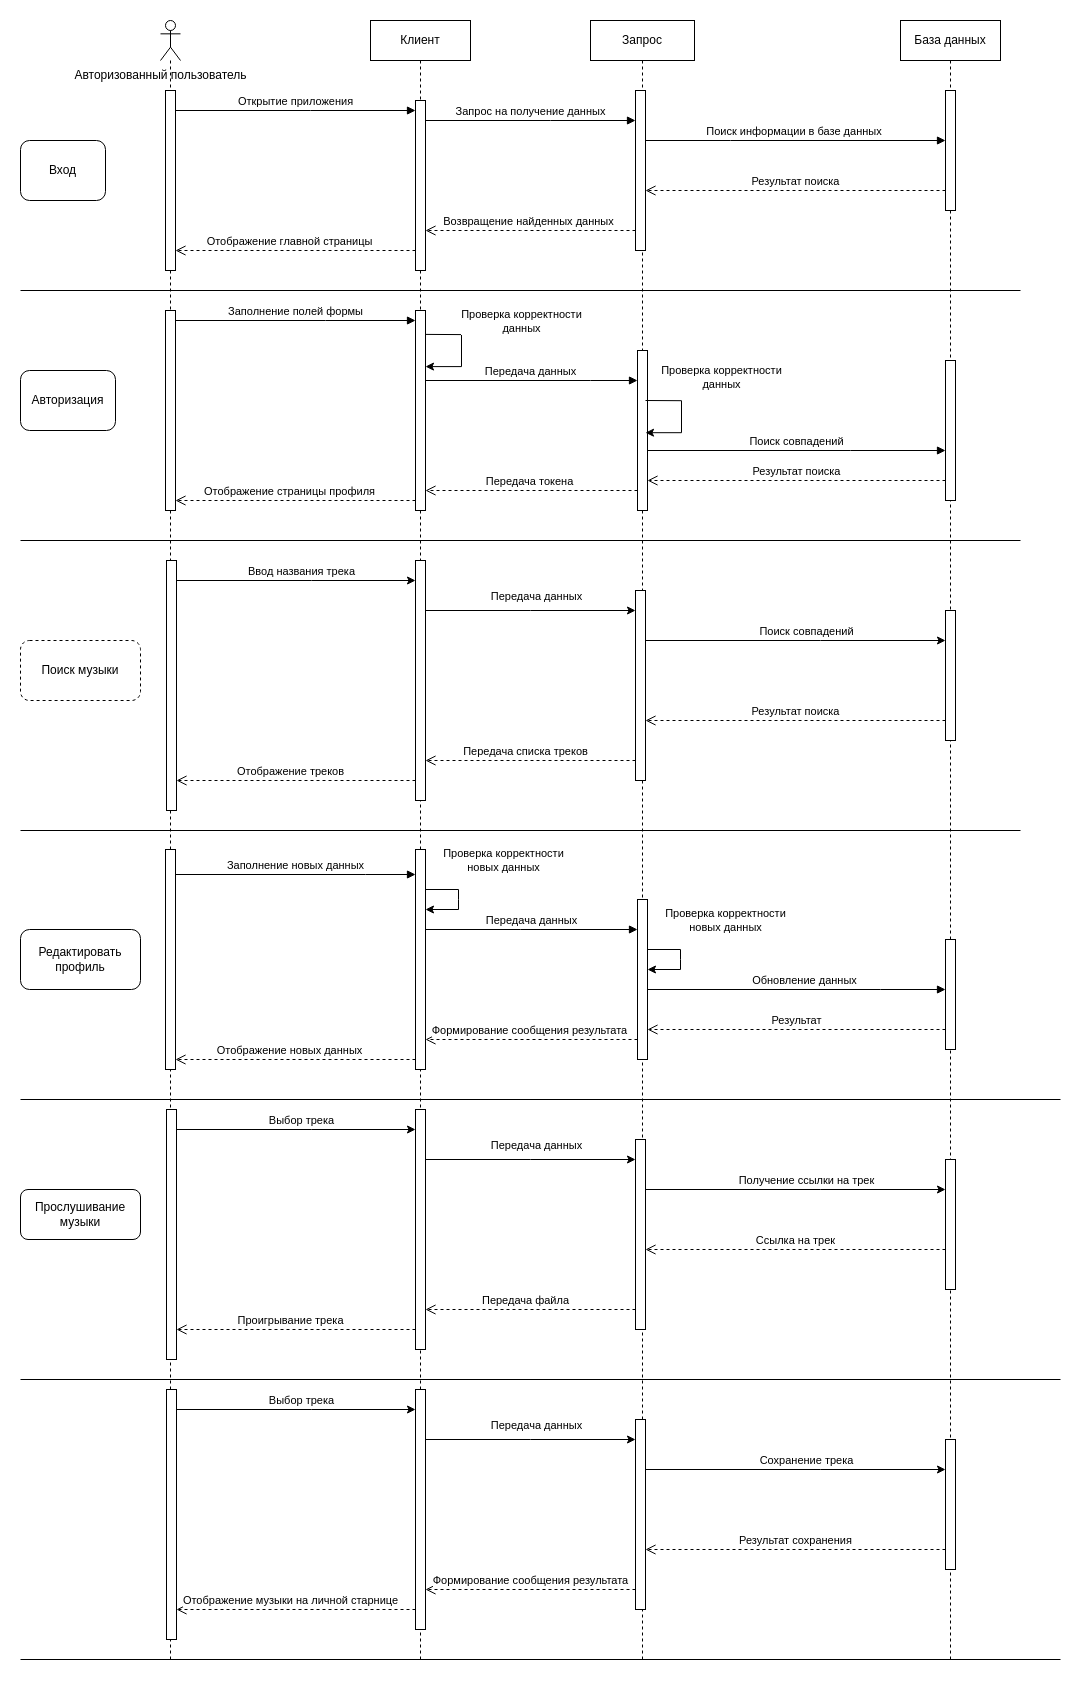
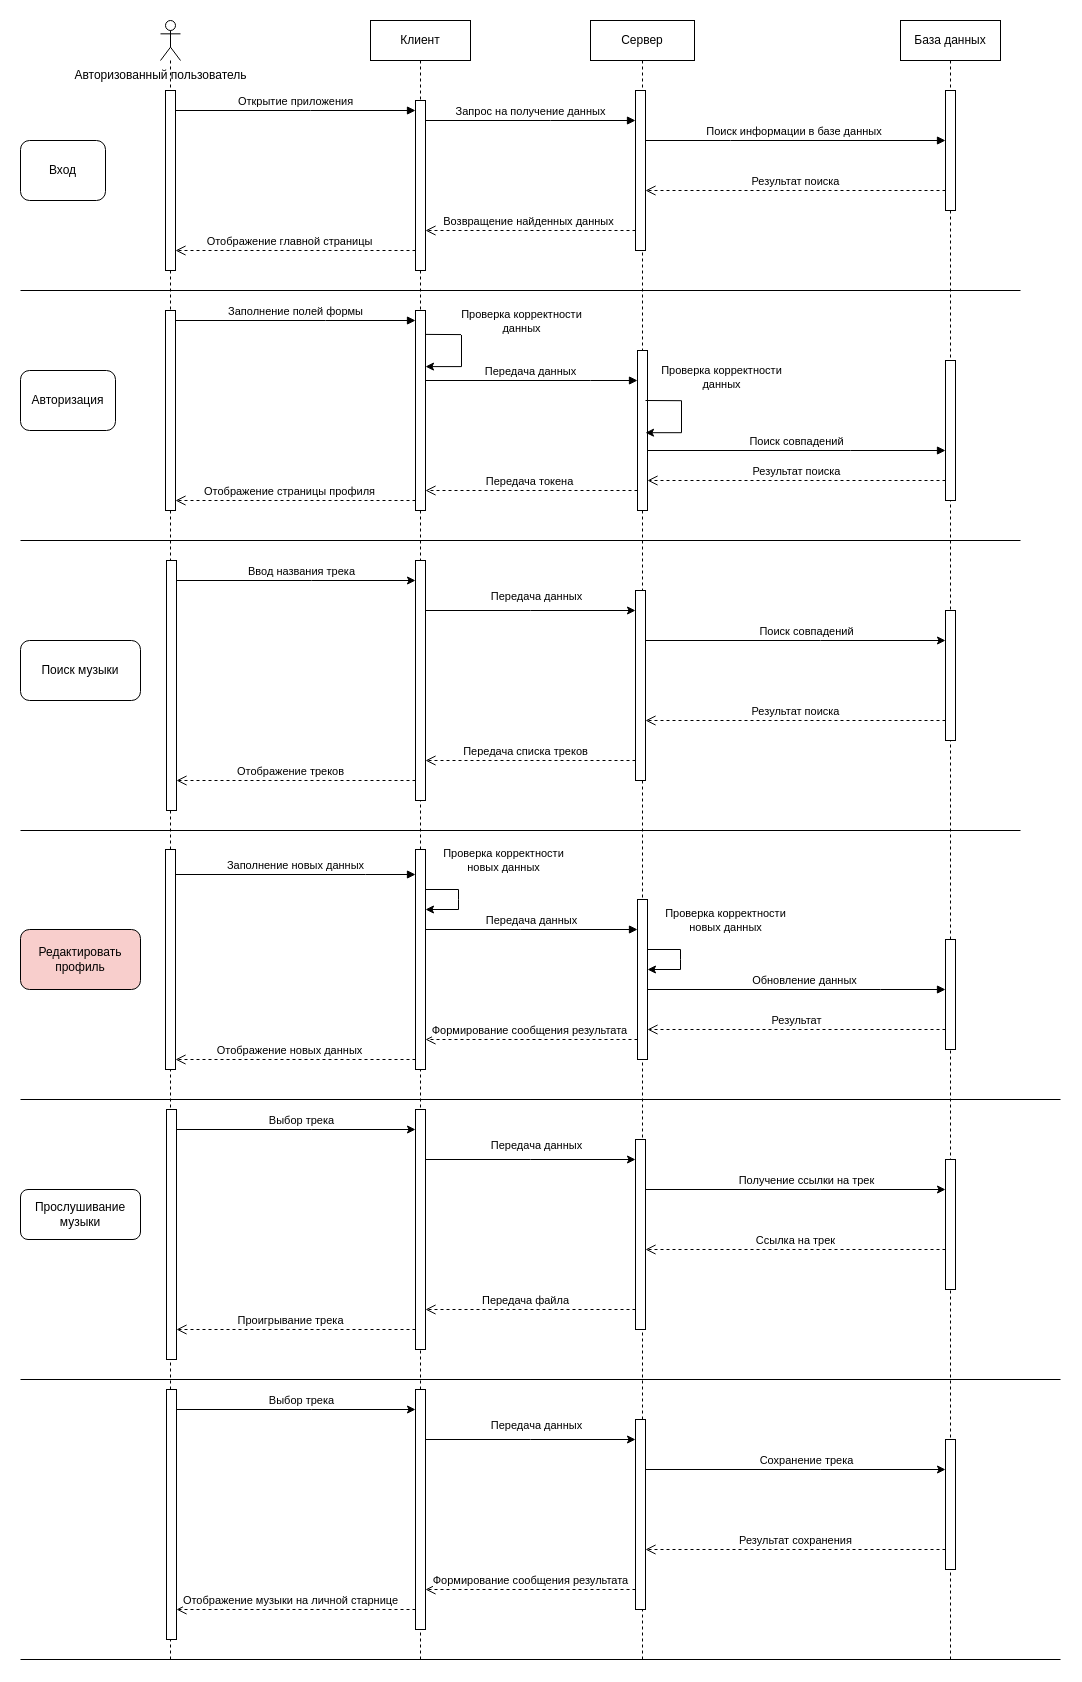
node "Запрос": label "Запрос" -> "Сервер"
node "Поиск музыки": style dashed -> solid
node "Редактировать профиль": fillcolor #ffffff -> #f8cecc
